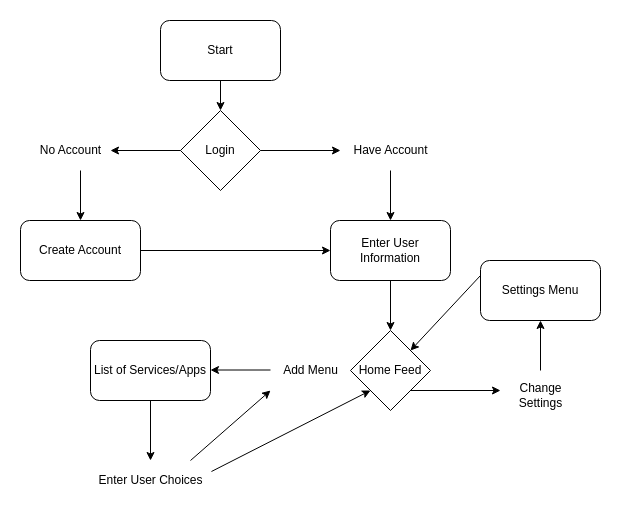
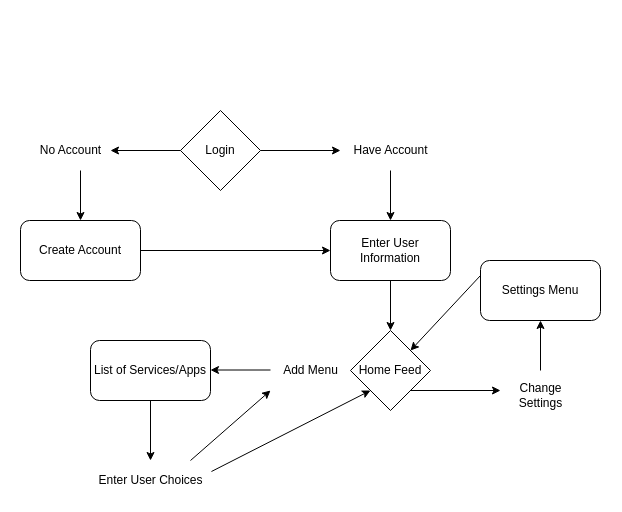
node "Start": removed
edge "Start" -> "Login": removed
